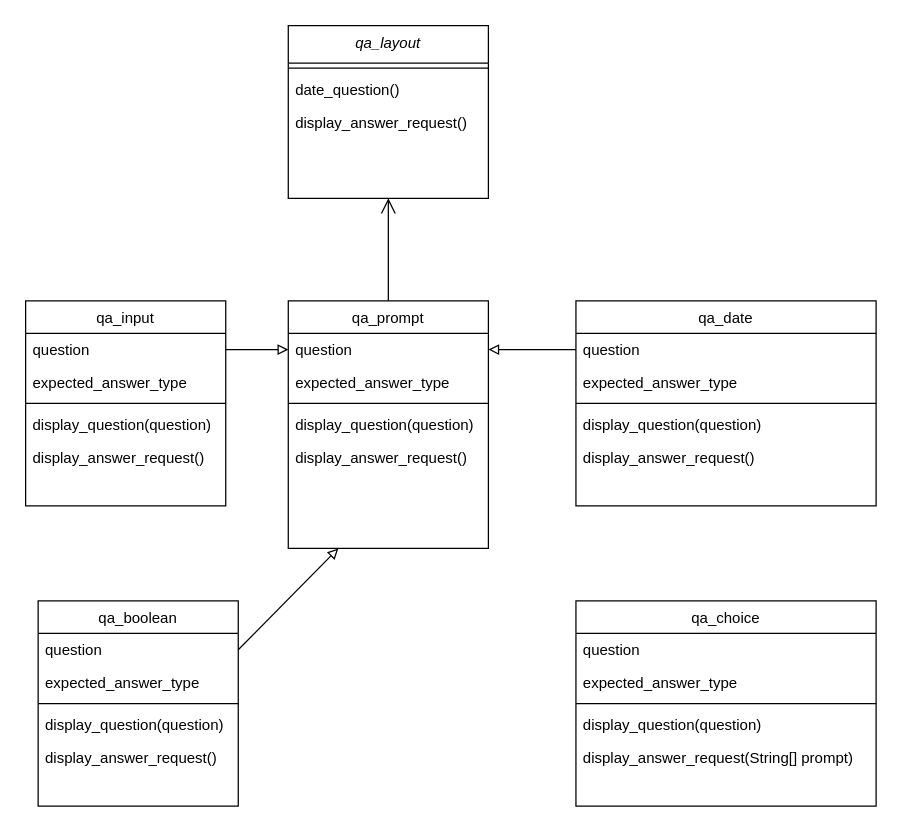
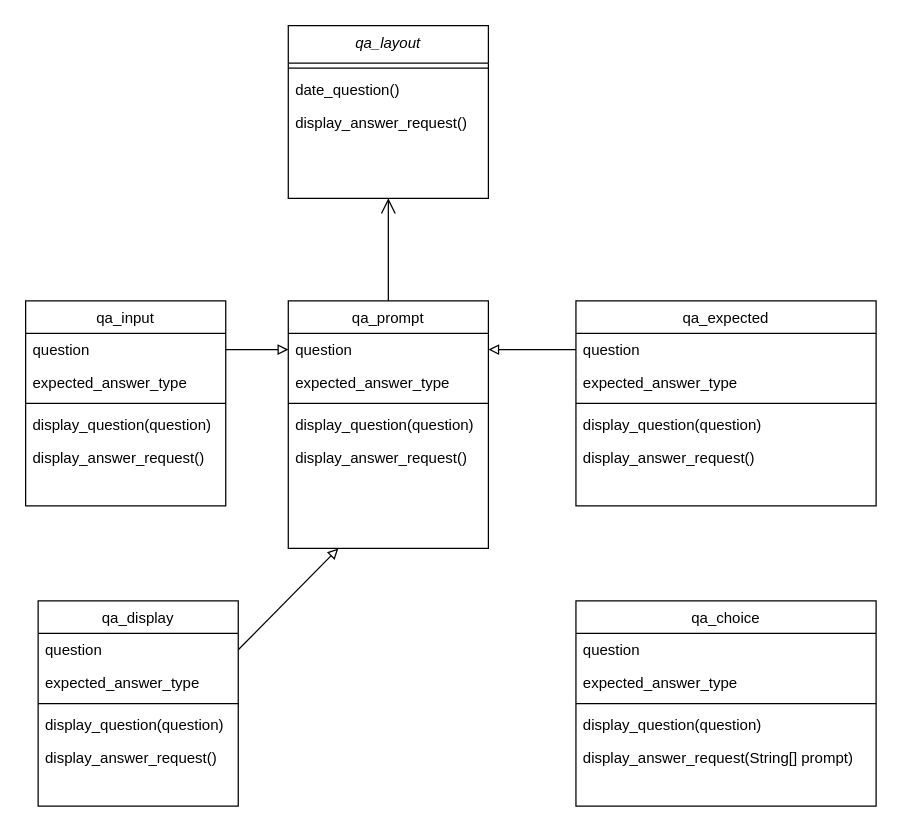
node "qa_date": label "qa_date" -> "qa_expected"
node "qa_boolean": label "qa_boolean" -> "qa_display"
